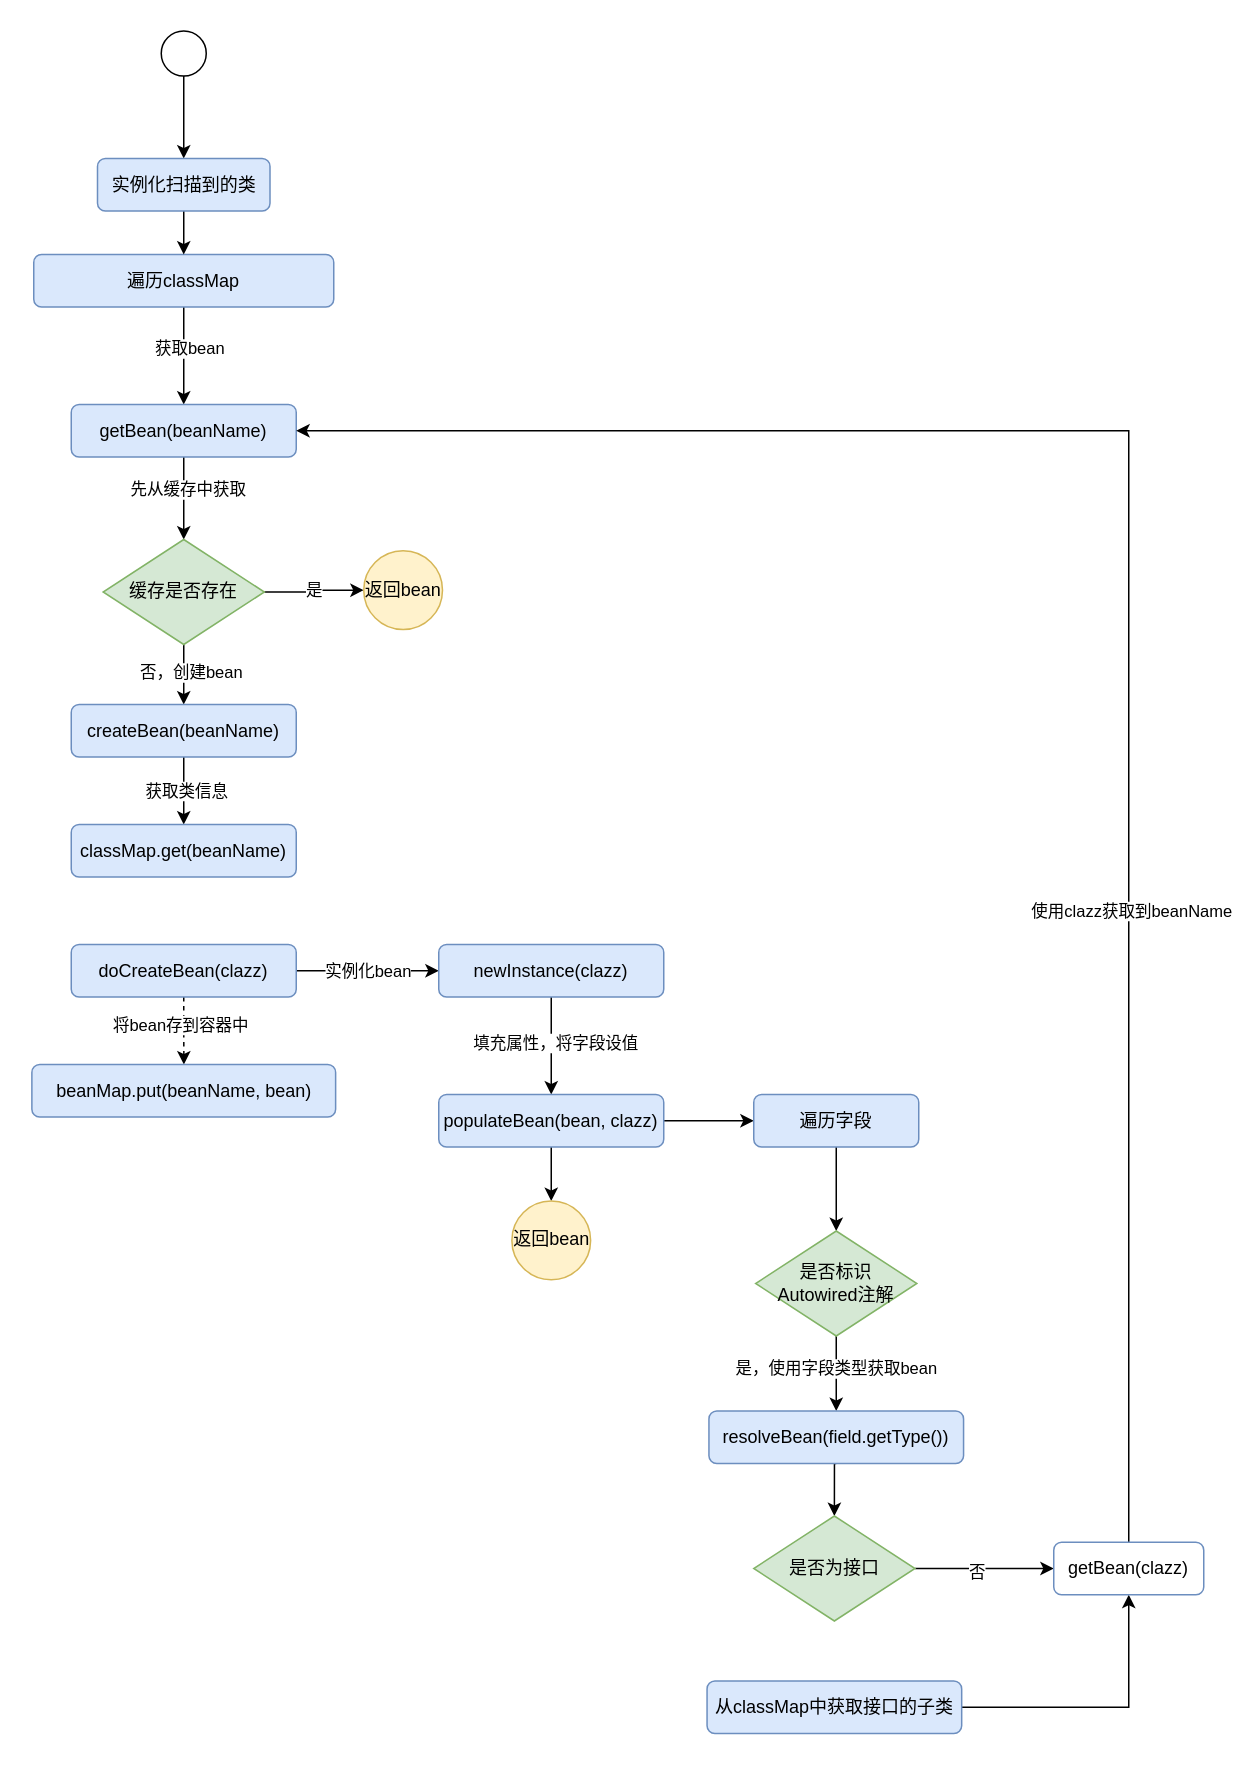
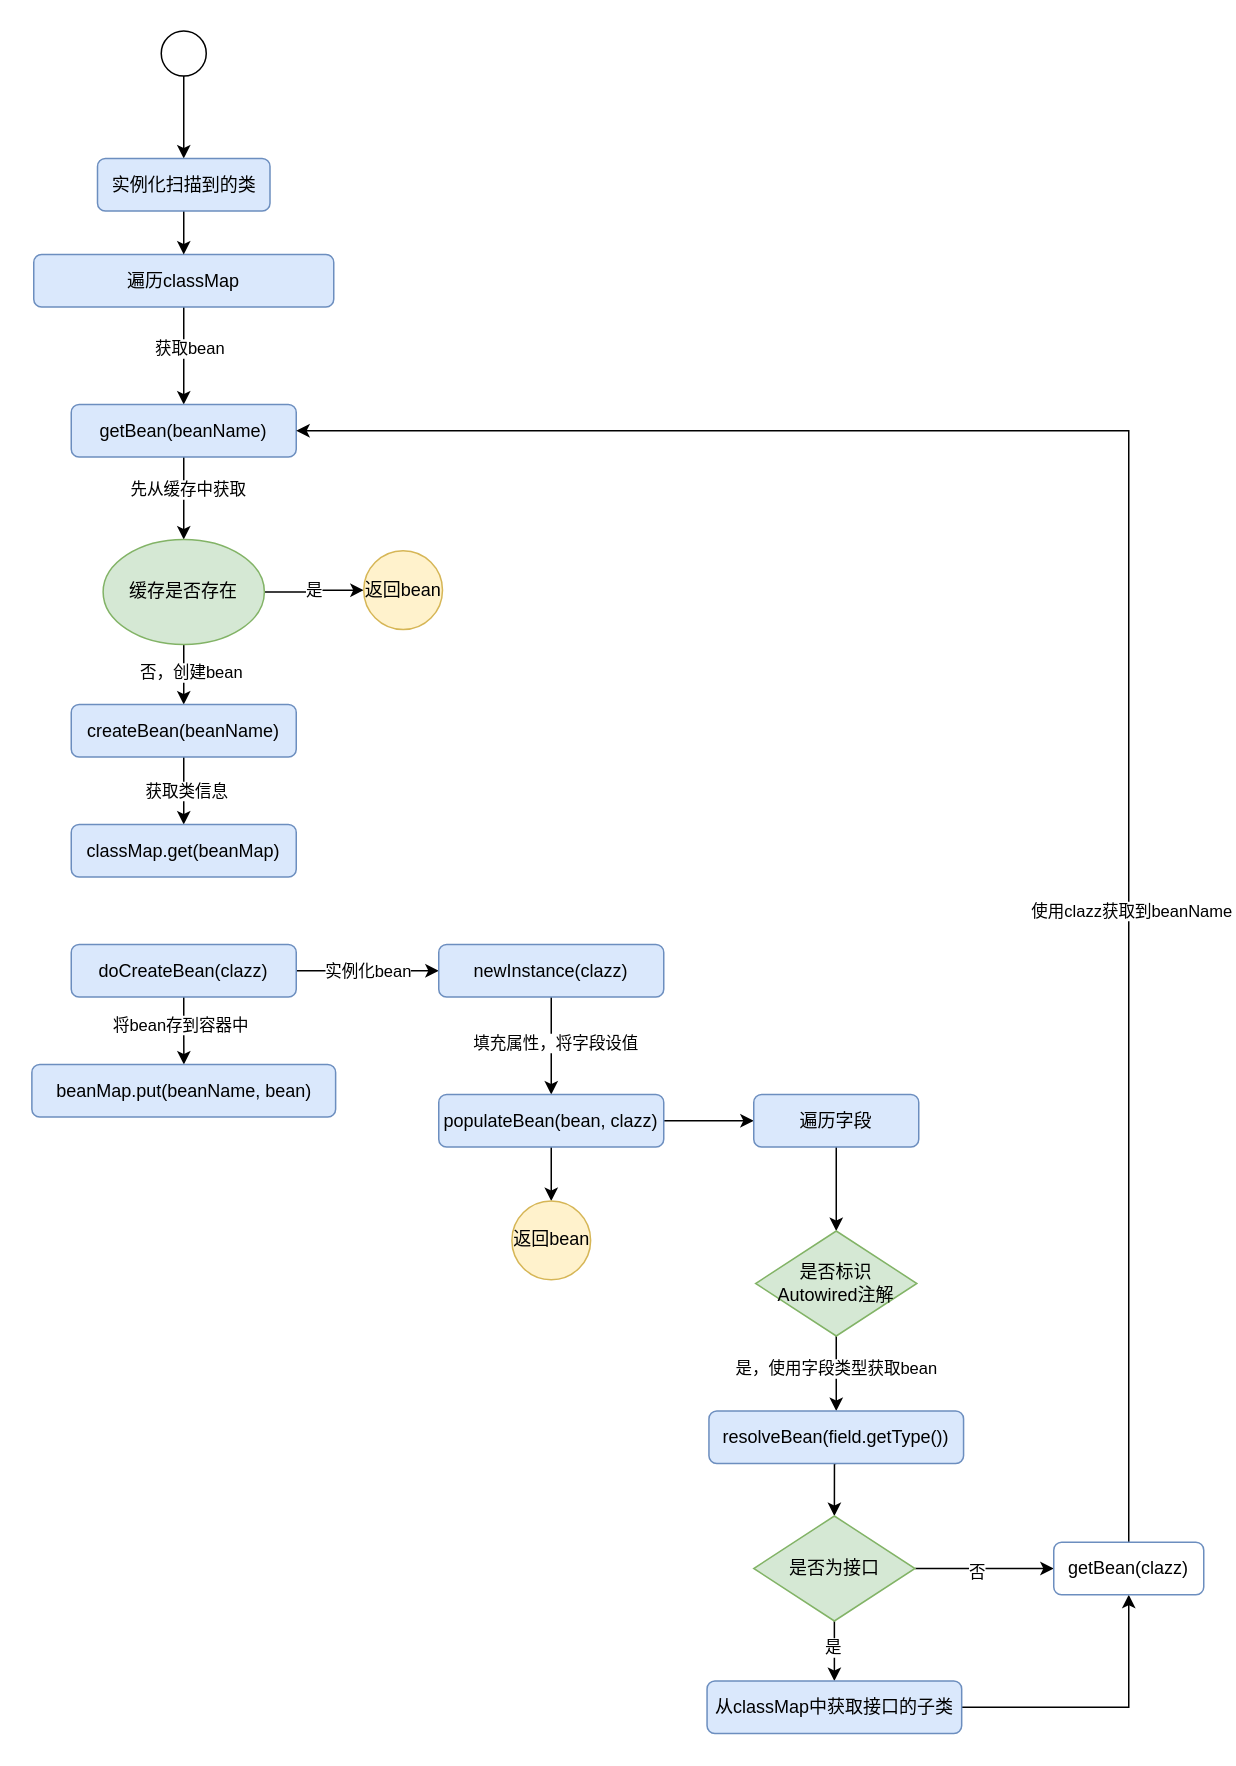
node "缓存是否存在": shape diamond -> ellipse
node "classMap.get(beanName)": label "classMap.get(beanName)" -> "classMap.get(beanMap)"
edge "doCreateBean(clazz)" -> "beanMap.put(beanName, bean)": style dashed -> solid
edge "是否为接口" -> "从classMap中获取接口的子类": added, label "是"
